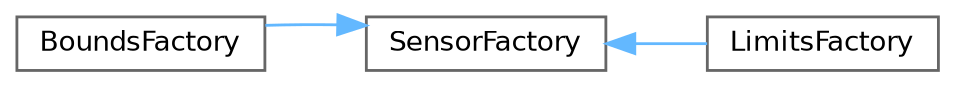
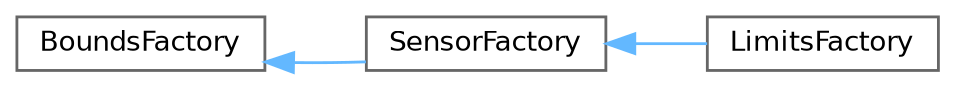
edge "BoundsFactory" -> "SensorFactory": reversed
